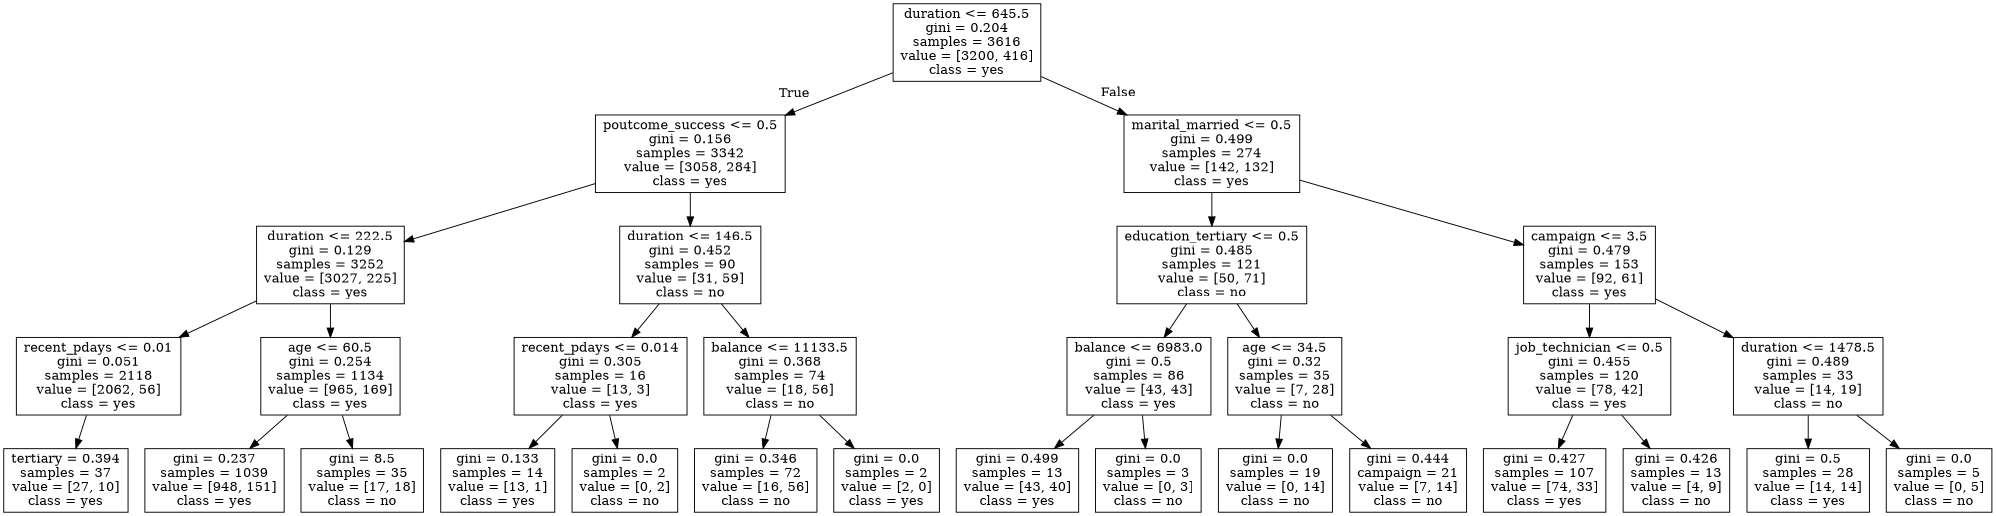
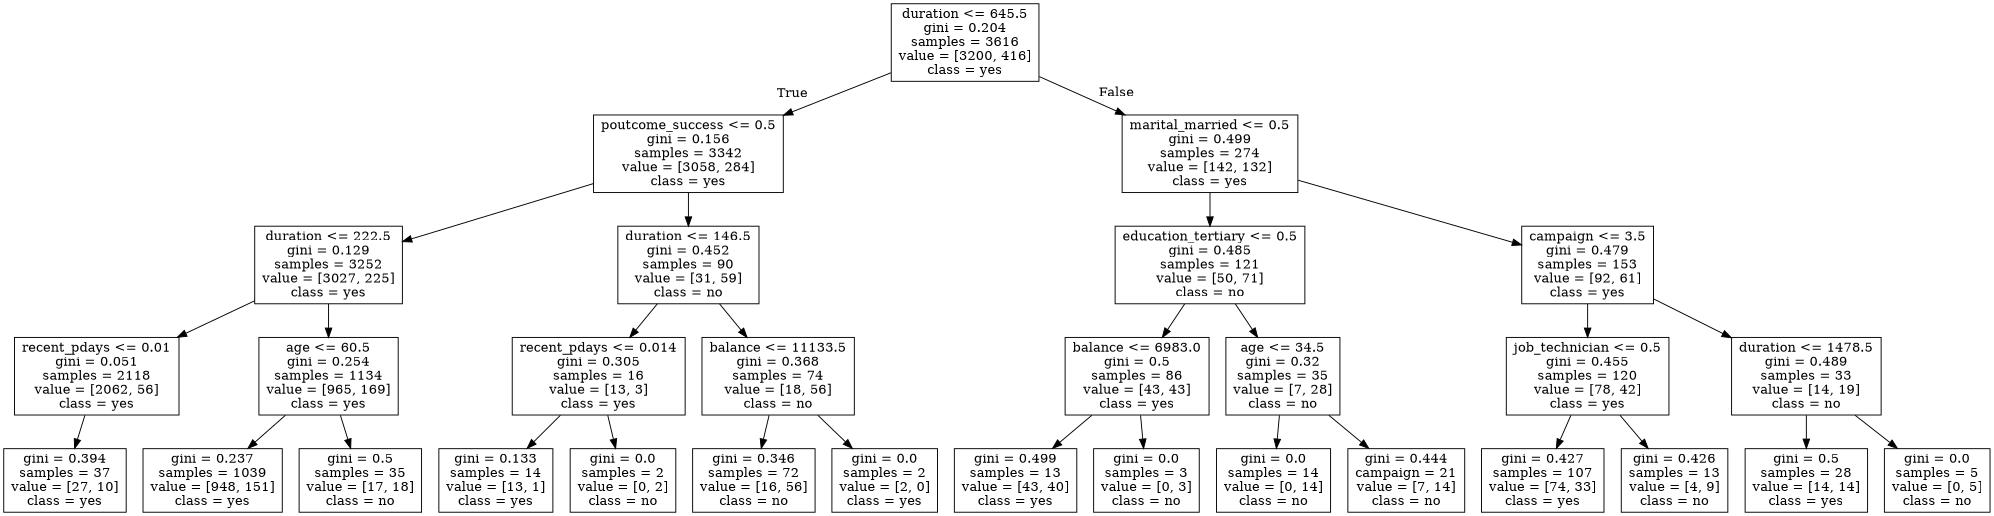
node "tertiary = 0.394 samples = 37 value = [27, 10] class = yes": label "tertiary = 0.394 samples = 37 value = [27, 10] class = yes" -> "gini = 0.394 samples = 37 value = [27, 10] class = yes"
node "gini = 8.5 samples = 35 value = [17, 18] class = no": label "gini = 8.5 samples = 35 value = [17, 18] class = no" -> "gini = 0.5 samples = 35 value = [17, 18] class = no"
node "gini = 0.0 samples = 19 value = [0, 14] class = no": label "gini = 0.0 samples = 19 value = [0, 14] class = no" -> "gini = 0.0 samples = 14 value = [0, 14] class = no"
